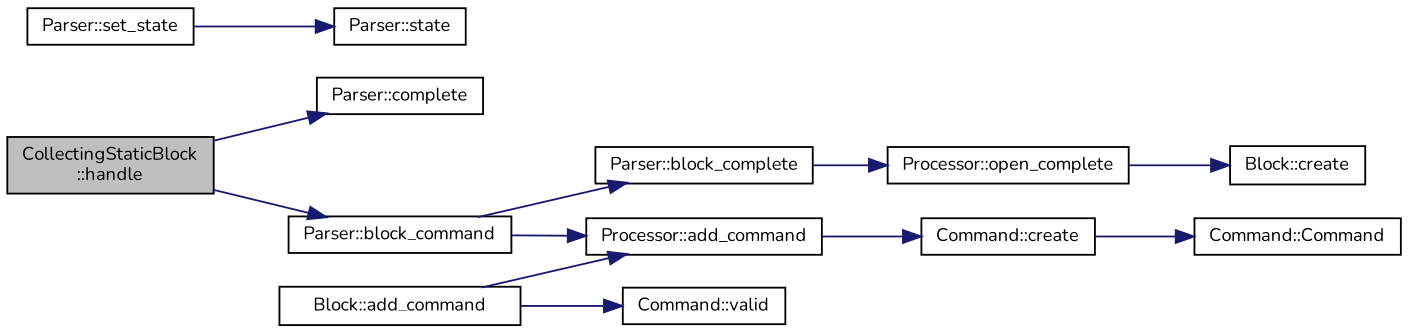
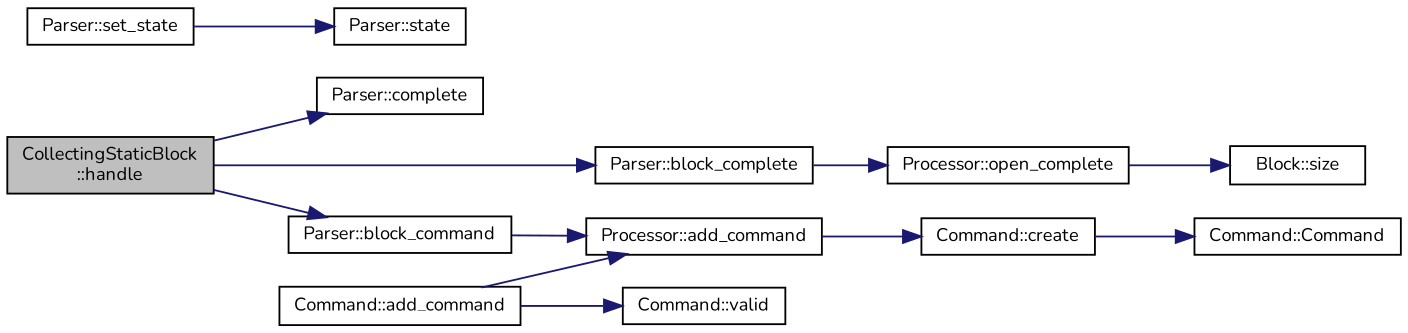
node "Block::create": label "Block::create" -> "Block::size"
edge "Parser::block_command" -> "Parser::block_complete": now "CollectingStaticBlock ::handle" -> "Parser::block_complete"
node "Block::add_command": label "Block::add_command" -> "Command::add_command"
